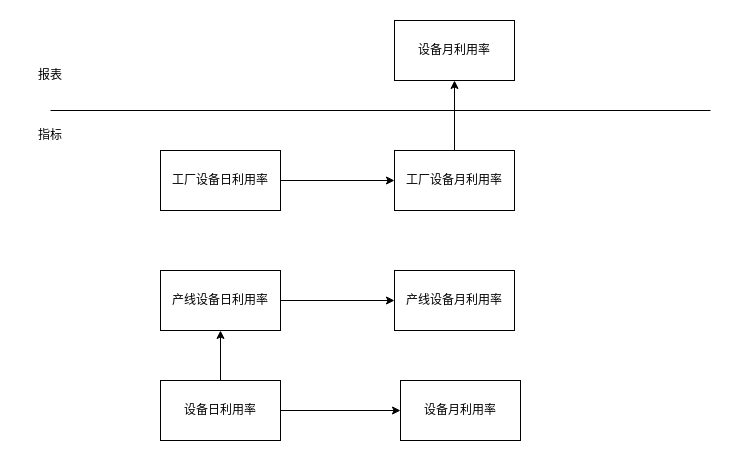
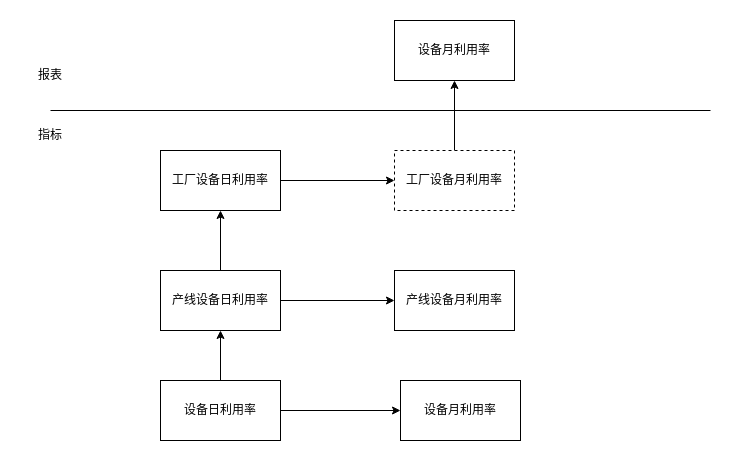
node "工厂设备月利用率": style solid -> dashed
edge "产线设备日利用率" -> "工厂设备日利用率": added
